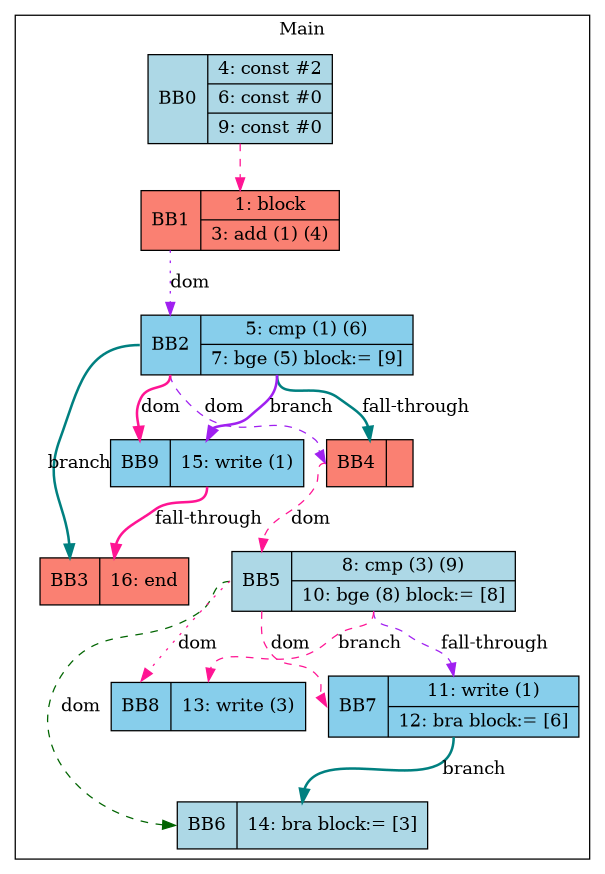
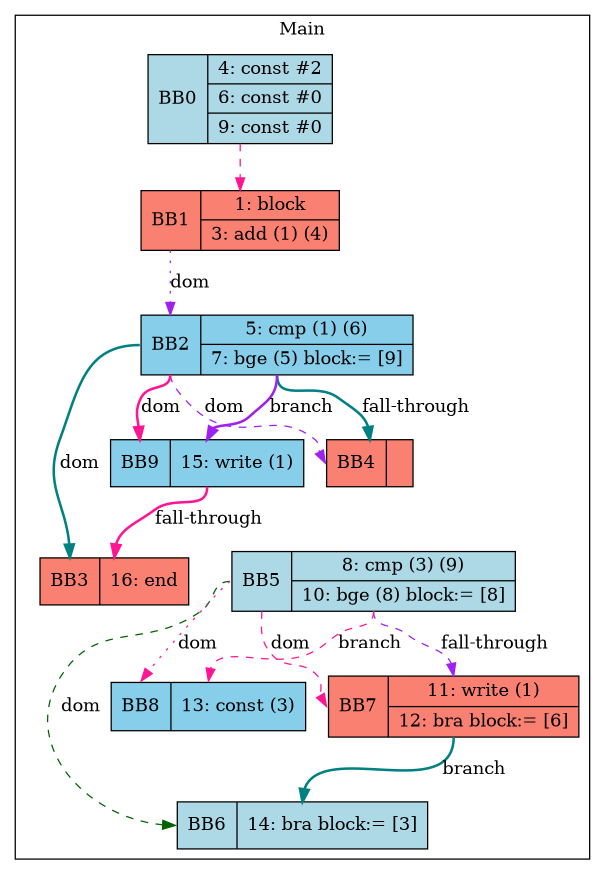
edge "BB2" -> "BB3": label "branch" -> "dom"
edge "BB4" -> "BB5": removed, label "dom"
node "BB8": text "13: write (3)" -> "13: const (3)"
node "BB7": fillcolor skyblue -> salmon
